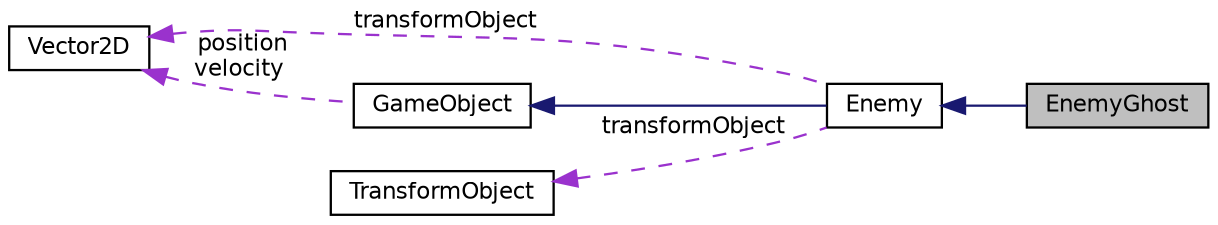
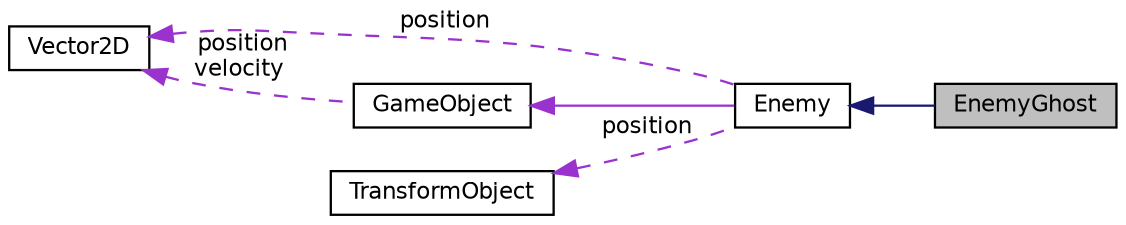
edge "Enemy" -> "Vector2D": label " transformObject" -> " position"
edge "Enemy" -> "GameObject": color midnightblue -> darkorchid3
edge "Enemy" -> "TransformObject": label " transformObject" -> " position"
